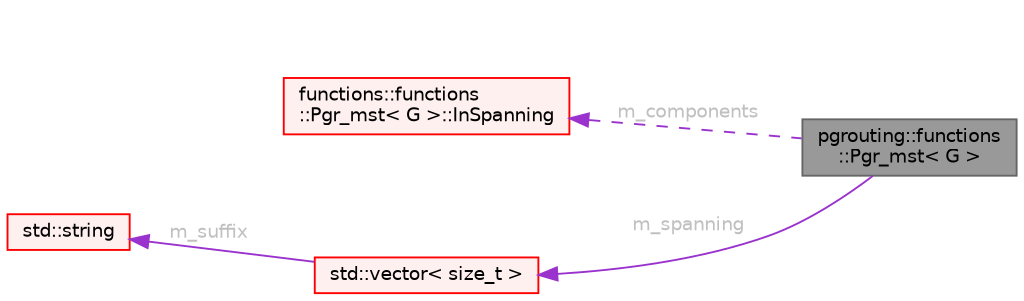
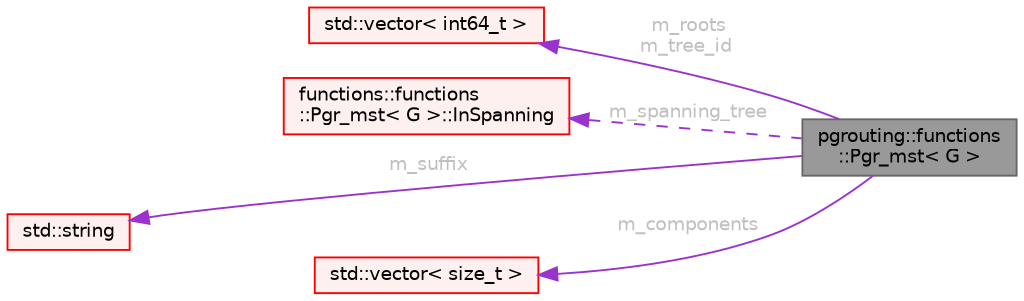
node "std::vector< int64_t >": added
edge "pgrouting::functions ::Pgr_mst< G >" -> "functions::functions ::Pgr_mst< G >::InSpanning": label " m_components" -> " m_spanning_tree"
edge "pgrouting::functions ::Pgr_mst< G >" -> "std::vector< size_t >": label " m_spanning" -> " m_components"
edge "std::vector< size_t >" -> "std::string": now "pgrouting::functions ::Pgr_mst< G >" -> "std::string"
